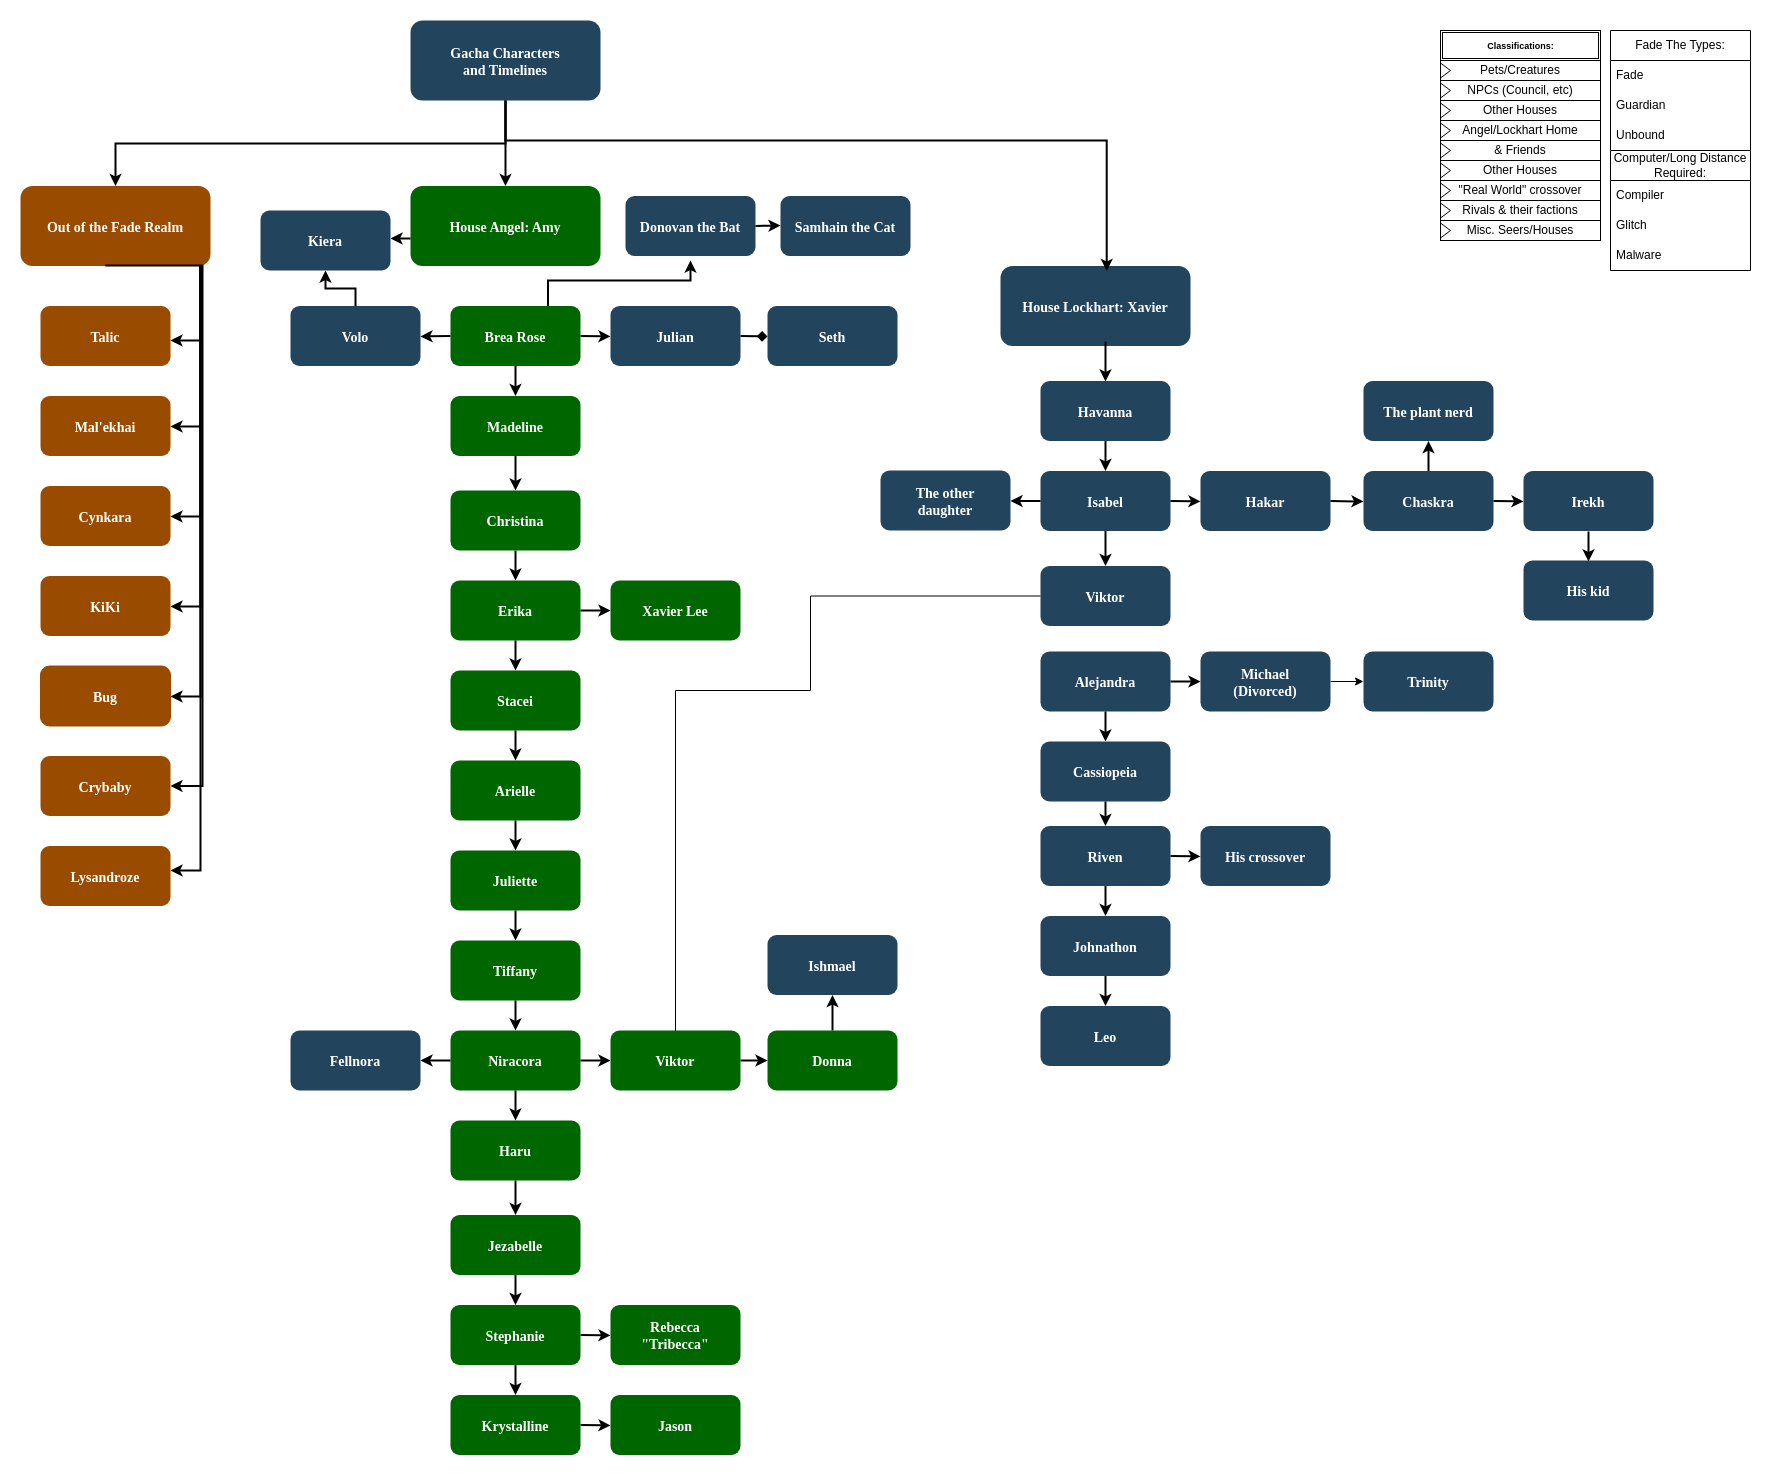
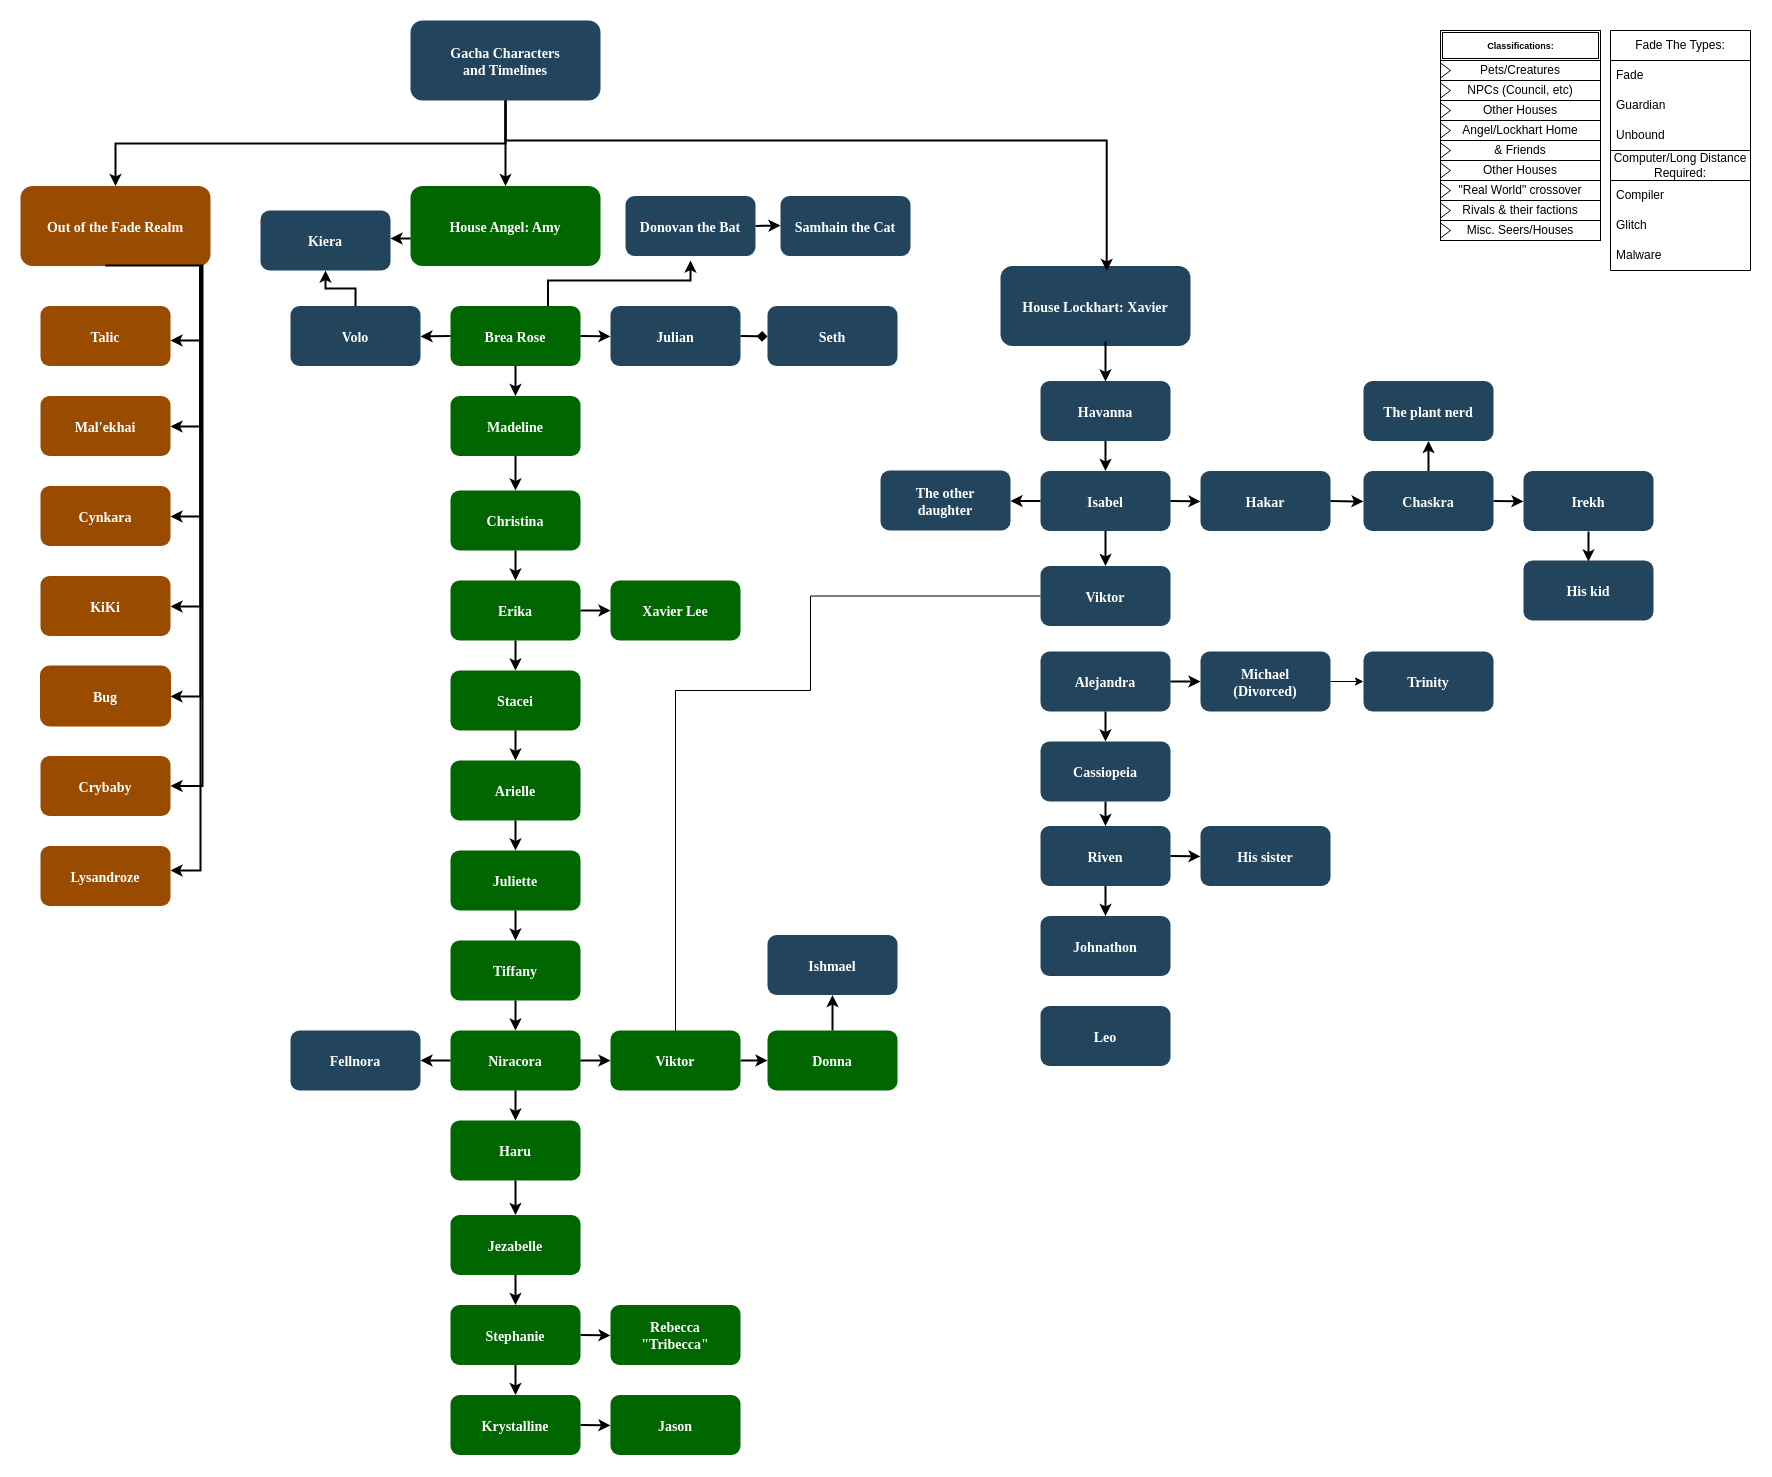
node "His crossover": label "His crossover" -> "His sister"
edge "Johnathon" -> "Leo": removed
